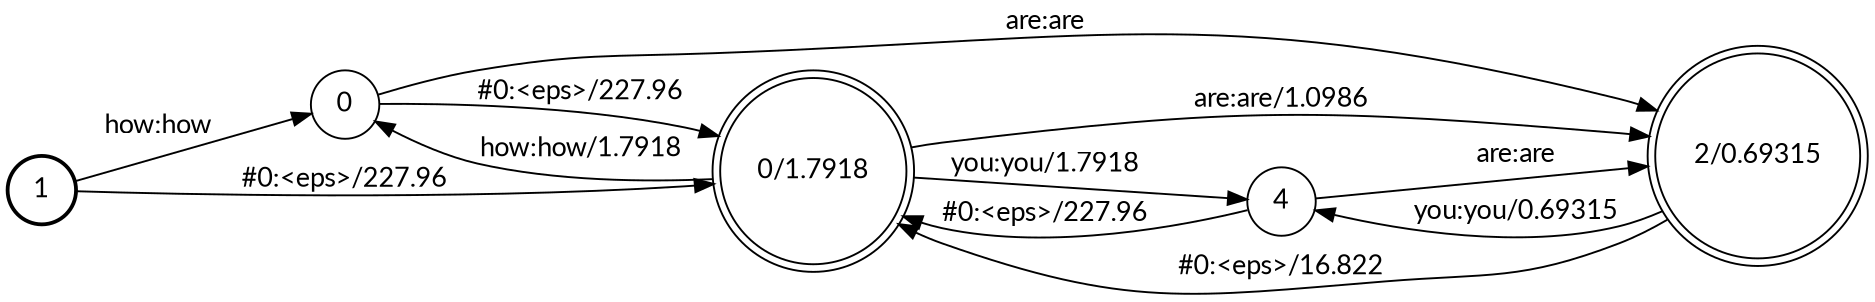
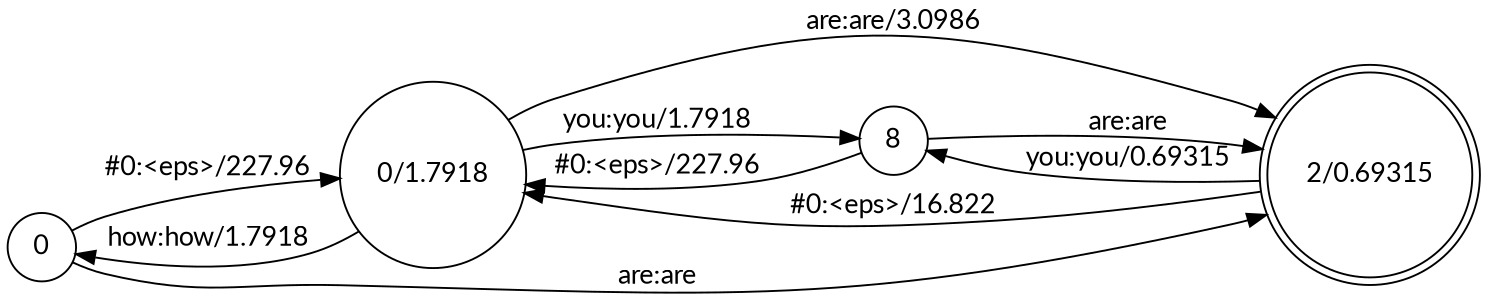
edge "0/1.7918" -> "2/0.69315": label "are:are/1.0986" -> "are:are/3.0986"
node "0/1.7918": shape doublecircle -> circle
node "1": removed
node "4": label "4" -> "8"
